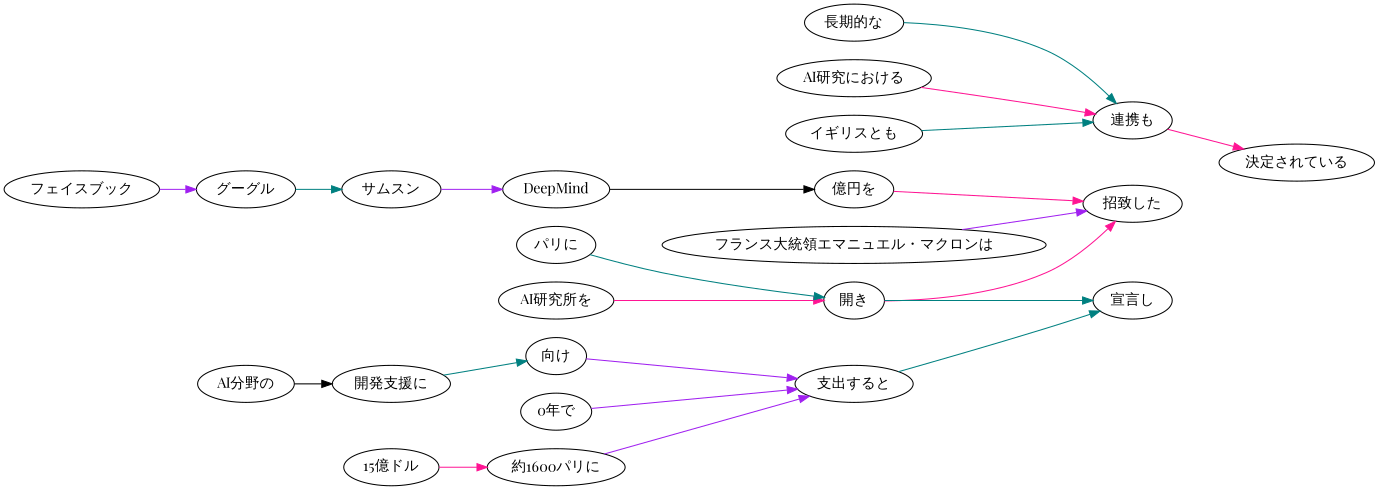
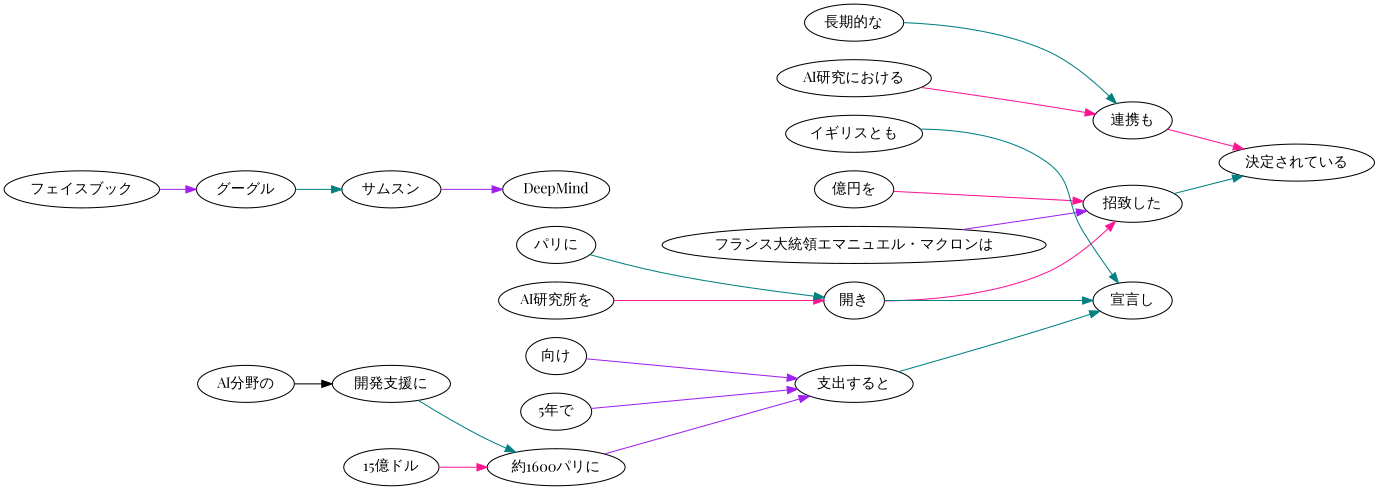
edge "イギリスとも" -> "連携も": now "イギリスとも" -> "宣言し"
edge "招致した" -> "決定されている": added
edge "DeepMind" -> "億円を": removed
edge "開発支援に" -> "向け": now "開発支援に" -> "約1600パリに"
node "0年で": label "0年で" -> "5年で"
